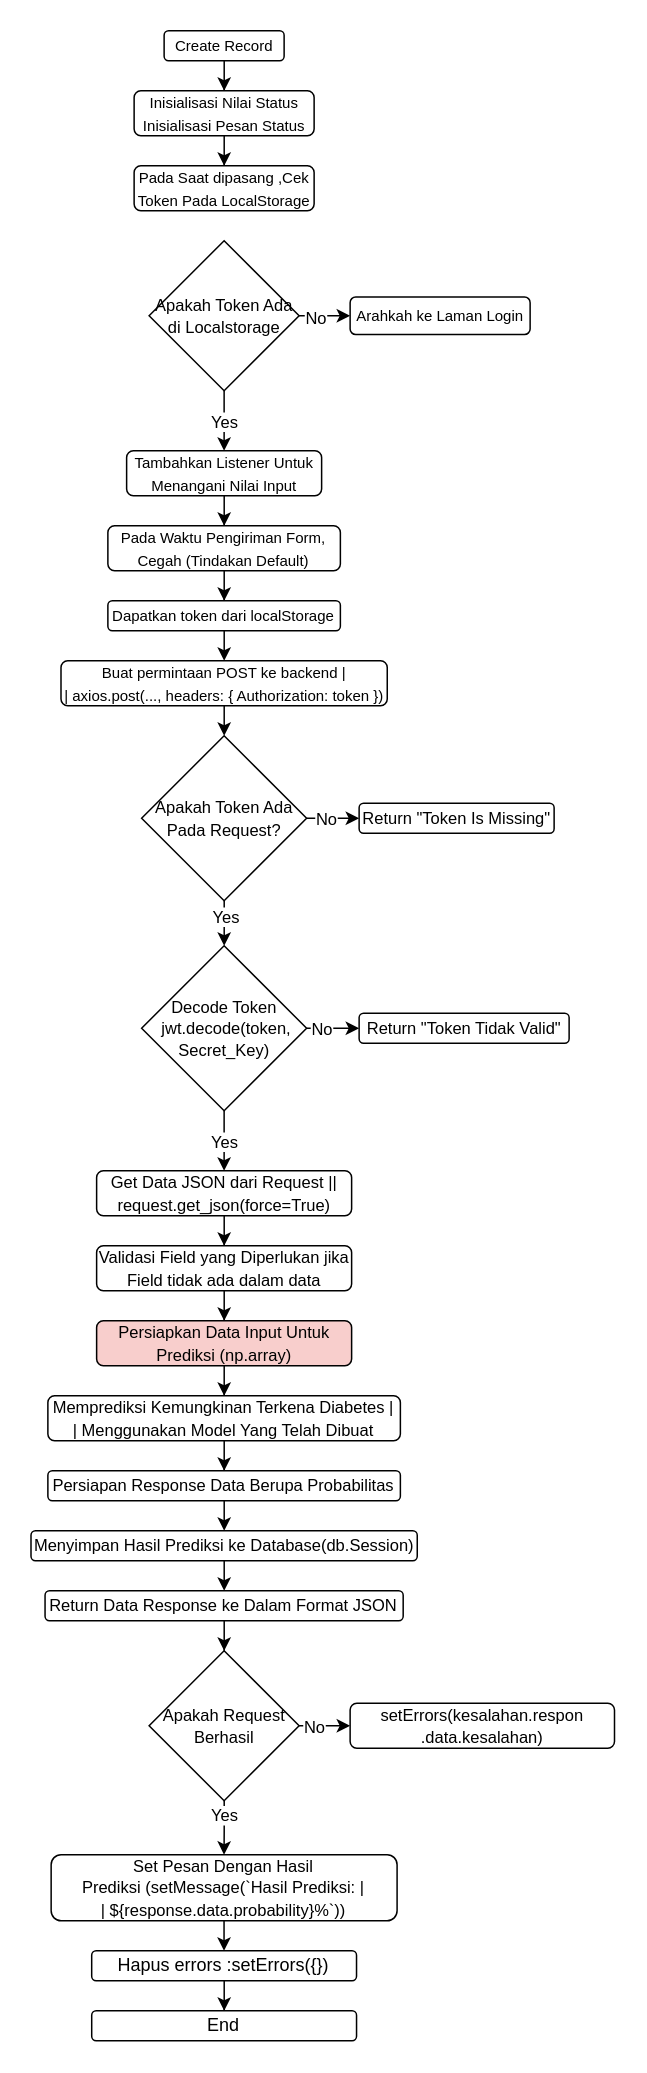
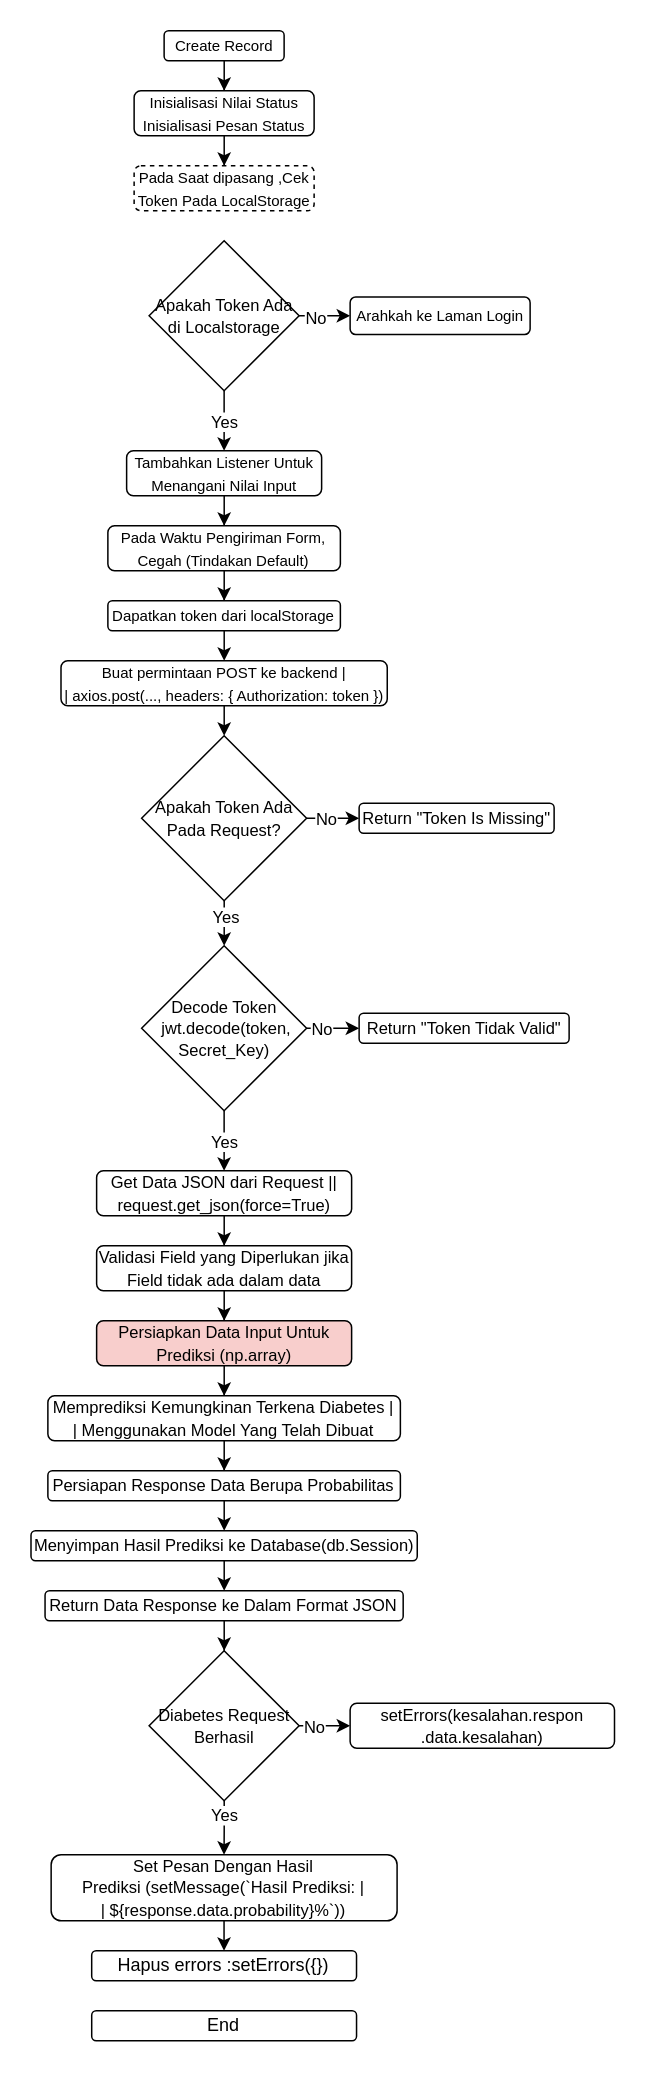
node "Pada Saat dipasang ,Cek Token Pada LocalStorage": style solid -> dashed
node "Apakah Request Berhasil": label "Apakah Request Berhasil" -> "Diabetes Request Berhasil"
edge "Hapus errors :setErrors({})" -> "End": removed
